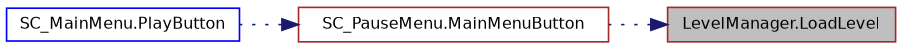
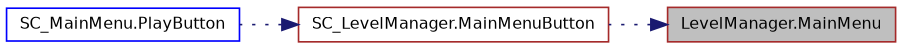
node "SC_PauseMenu.MainMenuButton": label "SC_PauseMenu.MainMenuButton" -> "SC_LevelManager.MainMenuButton"
node "LevelManager.LoadLevel": label "LevelManager.LoadLevel" -> "LevelManager.MainMenu"
